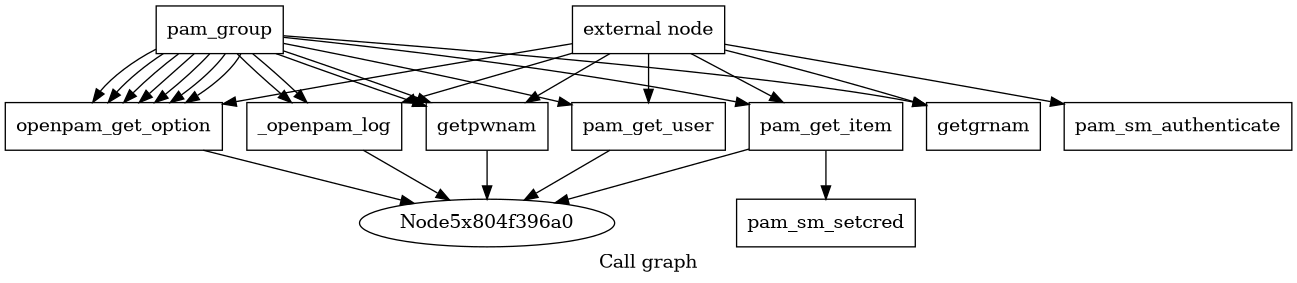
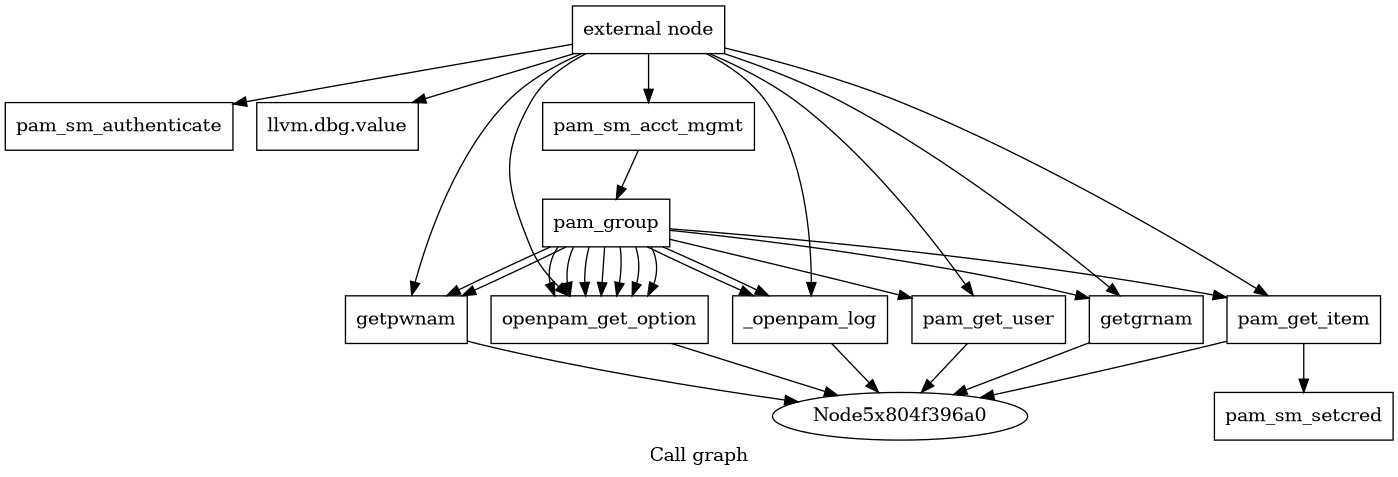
node "llvm.dbg.value": added
node "pam_sm_acct_mgmt": added
edge "getgrnam" -> "Node5x804f396a0": added
